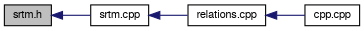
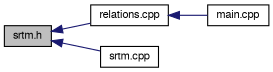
edge "relations.cpp" -> "srtm.cpp": now "relations.cpp" -> "srtm.h"
node "cpp.cpp": label "cpp.cpp" -> "main.cpp"
